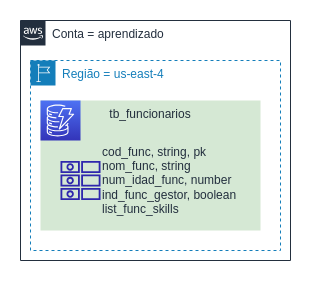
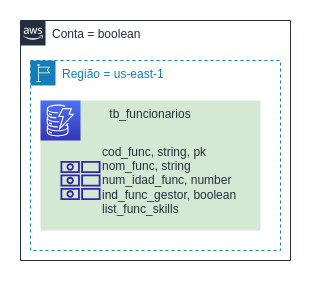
node "Conta = aprendizado": label "Conta = aprendizado" -> "Conta = boolean"
node "Região = us-east-4": label "Região = us-east-4" -> "Região = us-east-1"
